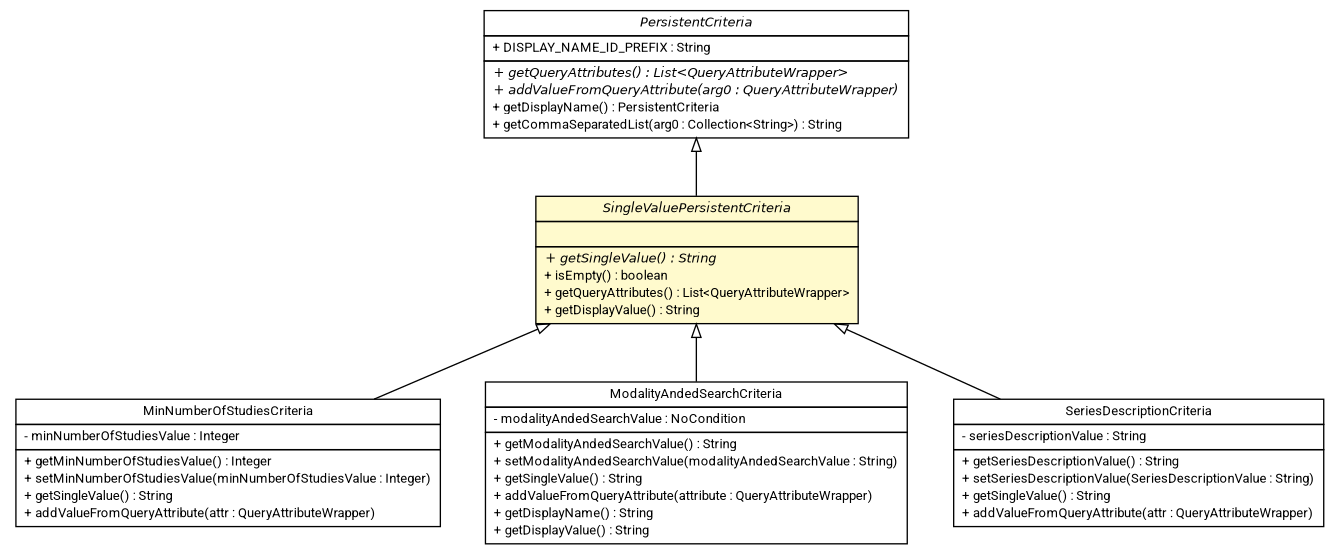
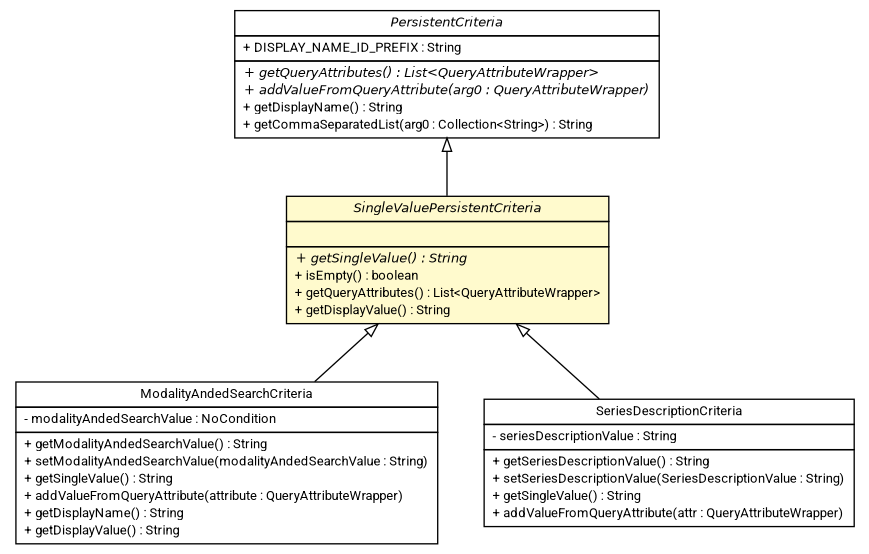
node "PersistentCriteria": text "+ getDisplayName() : PersistentCriteria" -> "+ getDisplayName() : String"
node "MinNumberOfStudiesCriteria": removed
